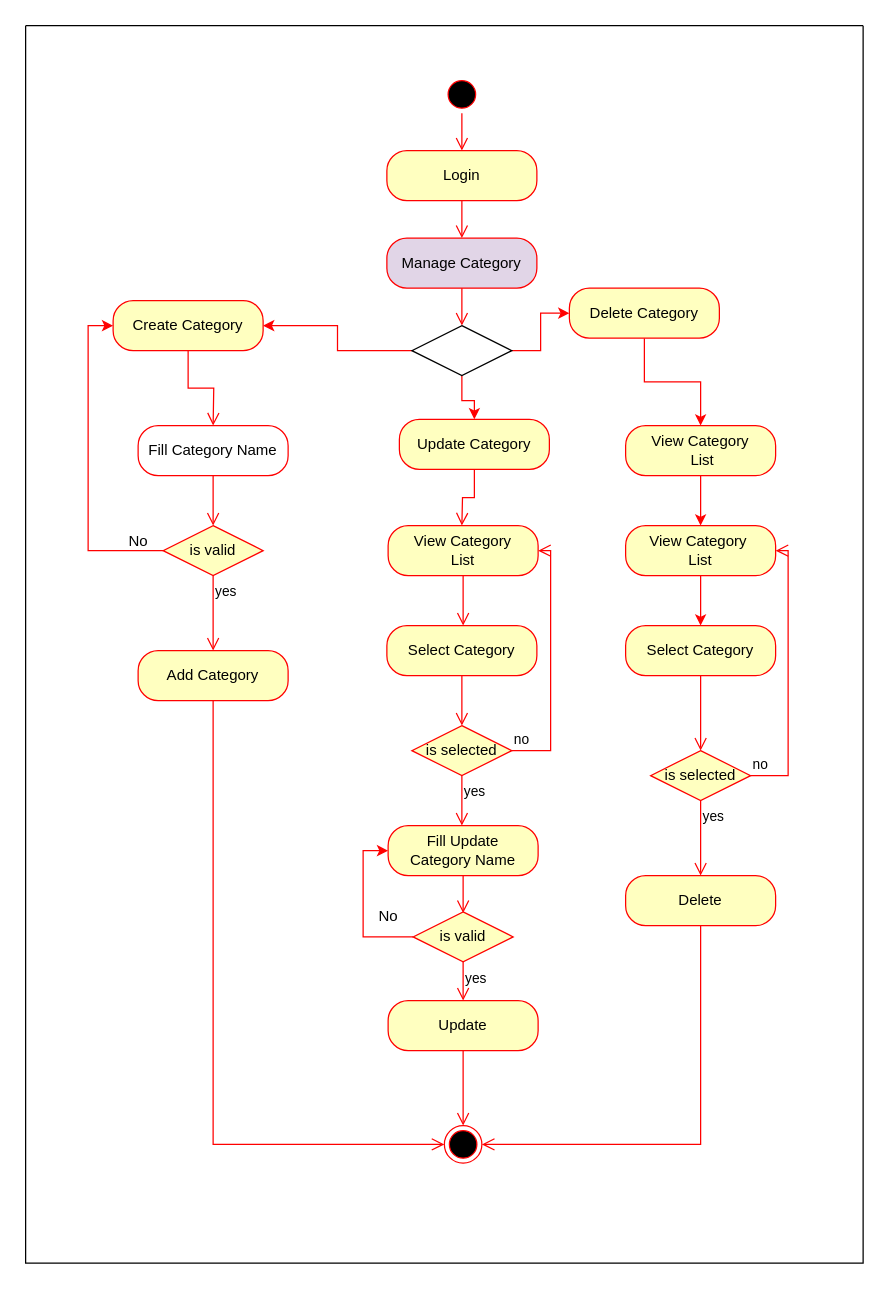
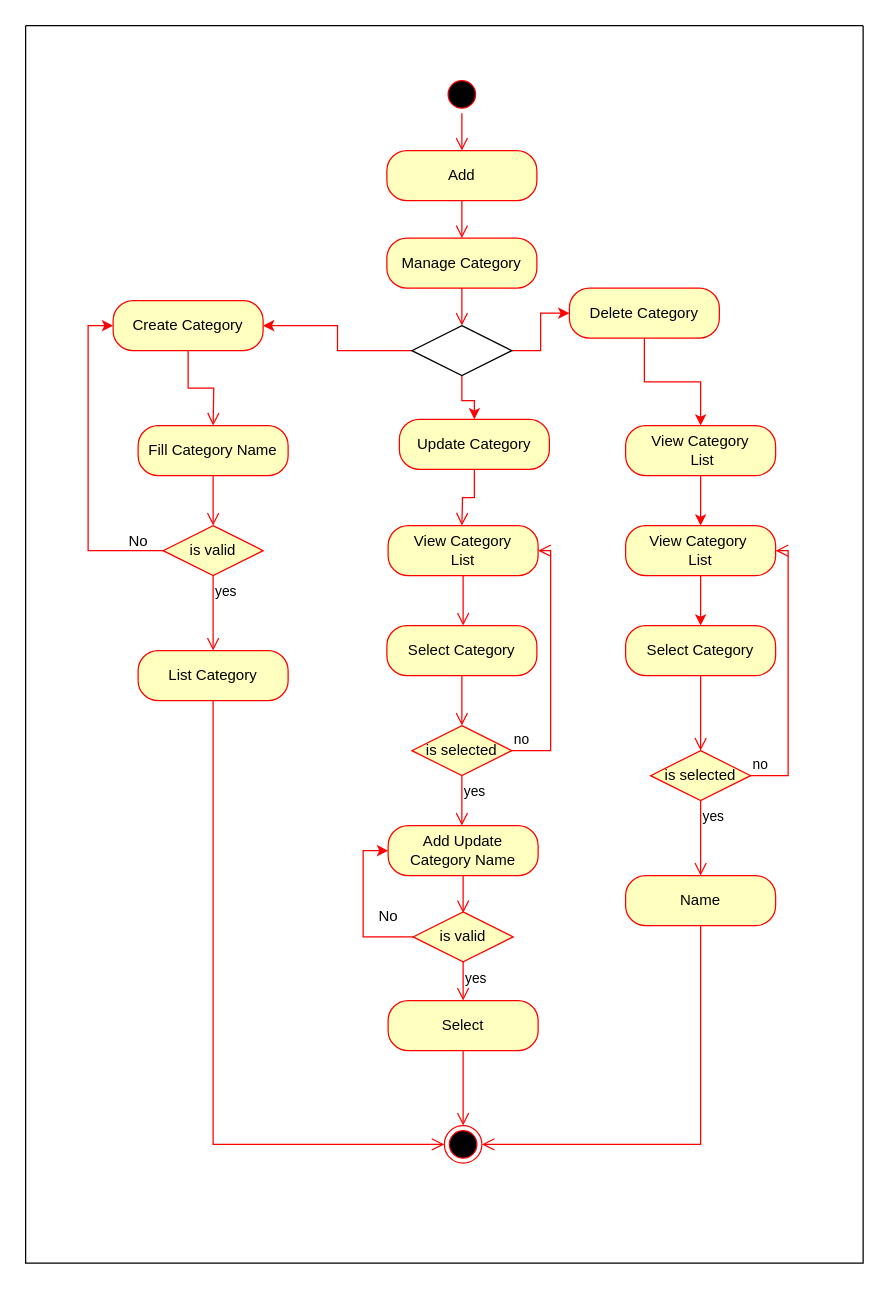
node "Login": label "Login" -> "Add"
node "Manage Category": fillcolor #e1d5e7 -> #ffffc0
node "Fill Category Name": fillcolor #ffffff -> #ffffc0
node "Add Category": label "Add Category" -> "List Category"
node "Fill Update Category Name": label "Fill Update Category Name" -> "Add Update Category Name"
node "Delete": label "Delete" -> "Name"
node "Update": label "Update" -> "Select"
